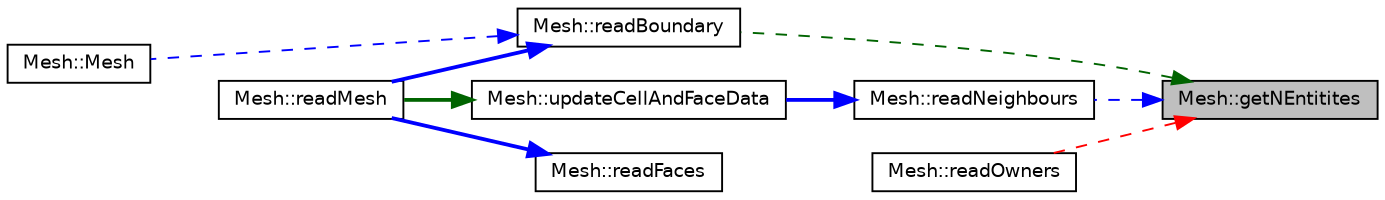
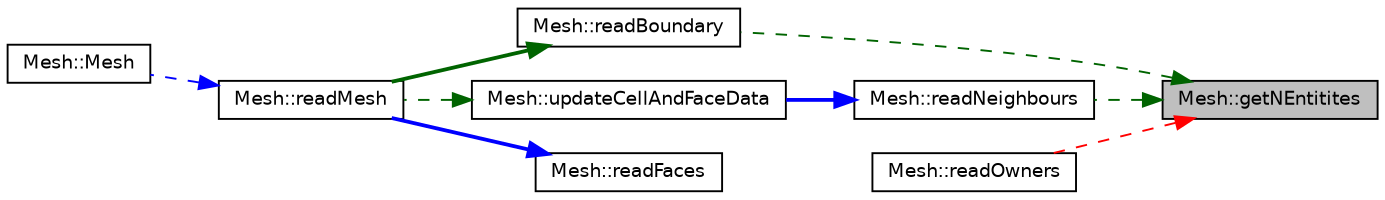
edge "Mesh::Mesh" -> "Mesh::readBoundary": now "Mesh::Mesh" -> "Mesh::readMesh"
edge "Mesh::readMesh" -> "Mesh::readBoundary": color blue -> darkgreen
edge "Mesh::readMesh" -> "Mesh::updateCellAndFaceData": style bold -> dashed
edge "Mesh::readNeighbours" -> "Mesh::getNEntitites": color blue -> darkgreen
